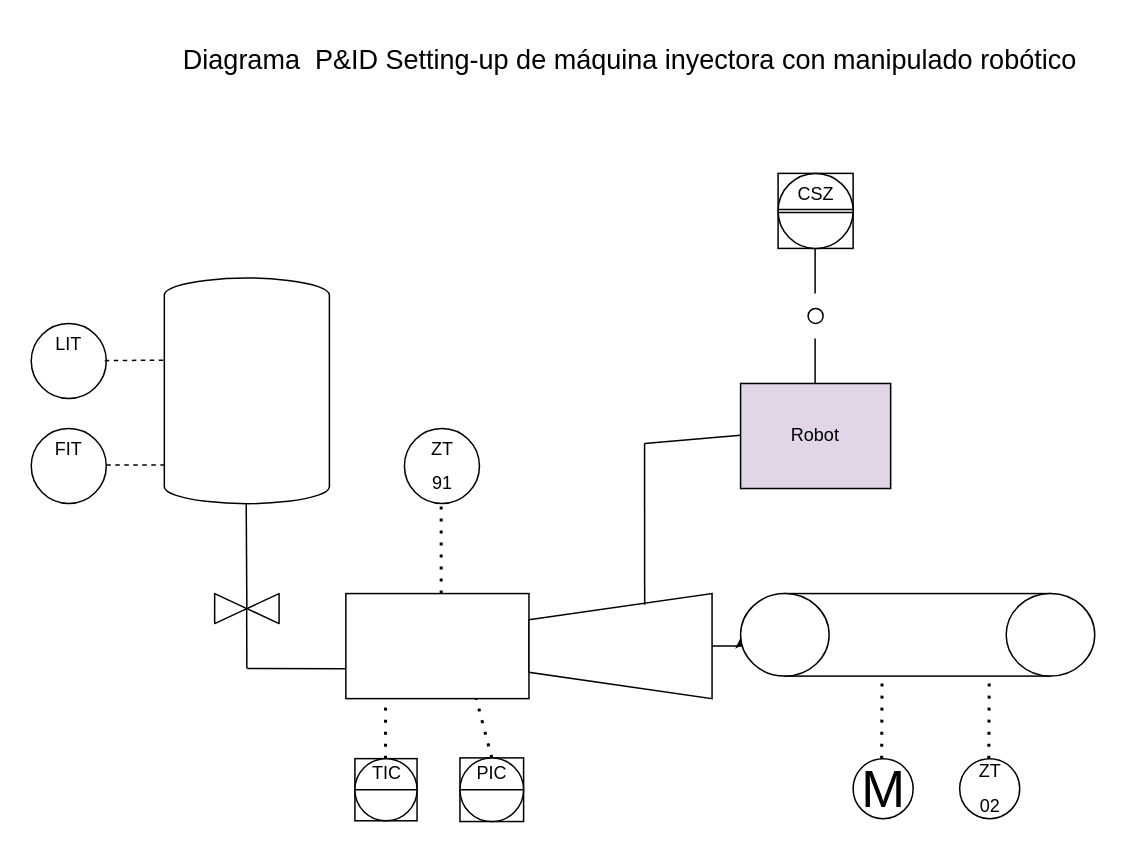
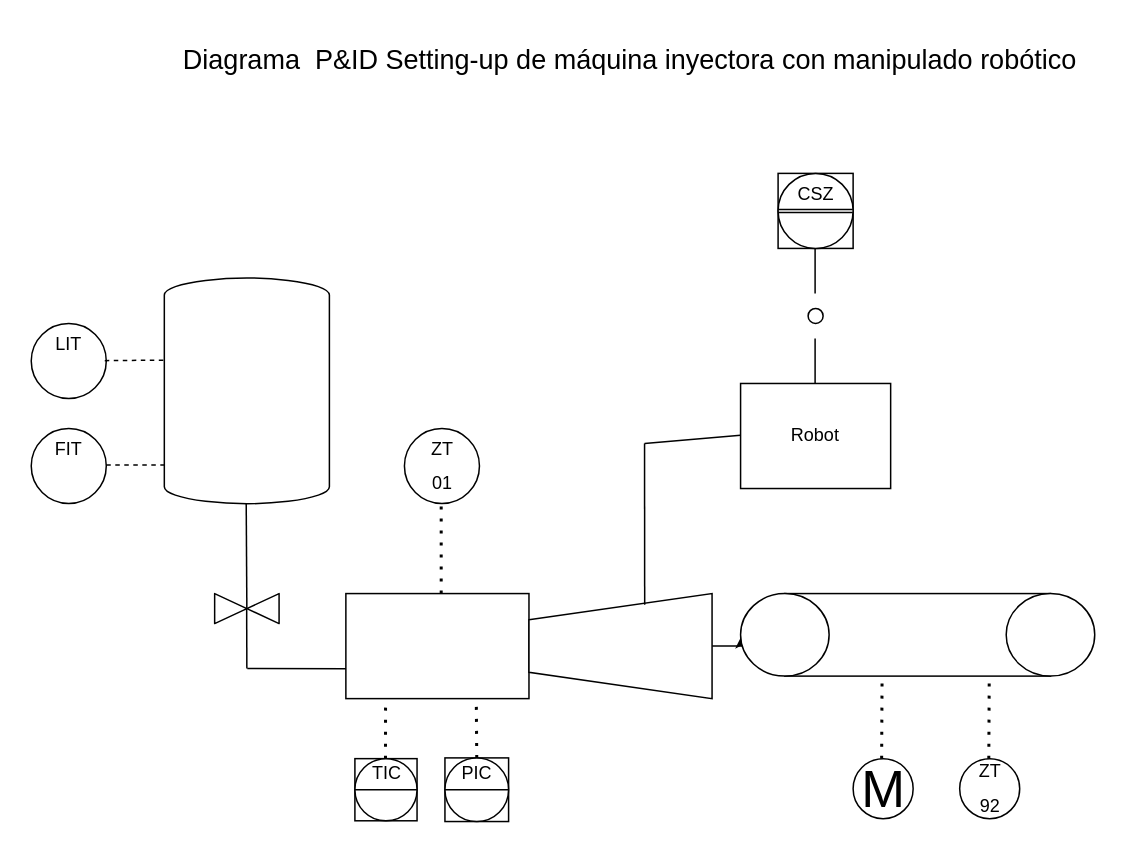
node "Robot": fillcolor #e1d5e7 -> #ffffff
node "ZT 91": label "ZT 91" -> "ZT 01"
node "ZT 02": label "ZT 02" -> "ZT 92"
node "PIC": moved (492, 789) -> (477, 789)
